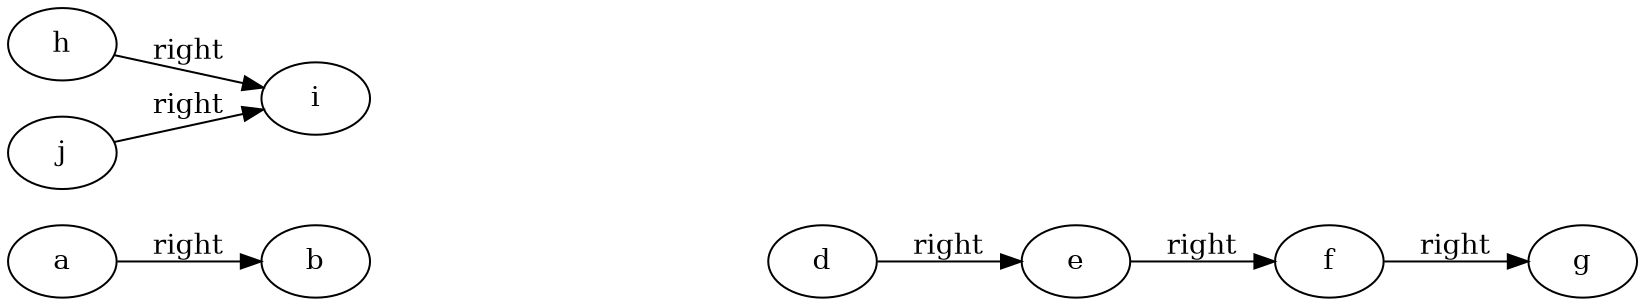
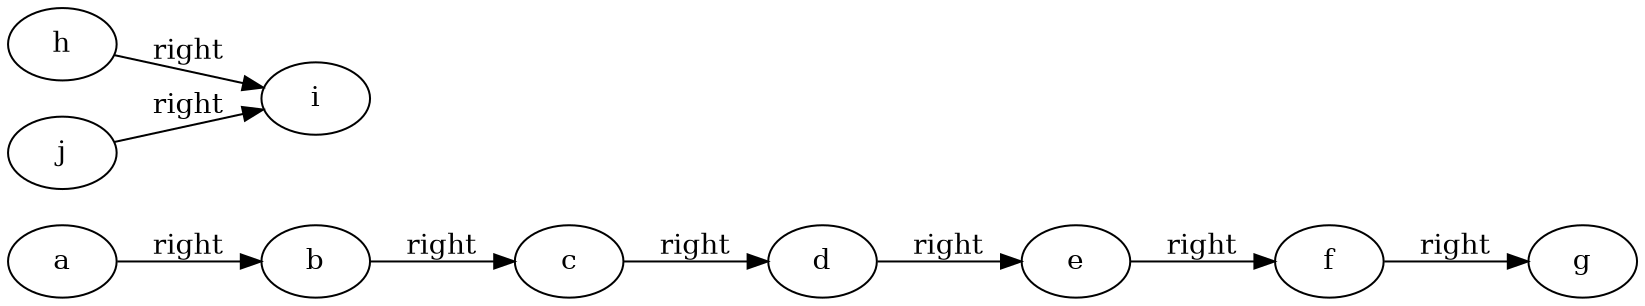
node "c": added
